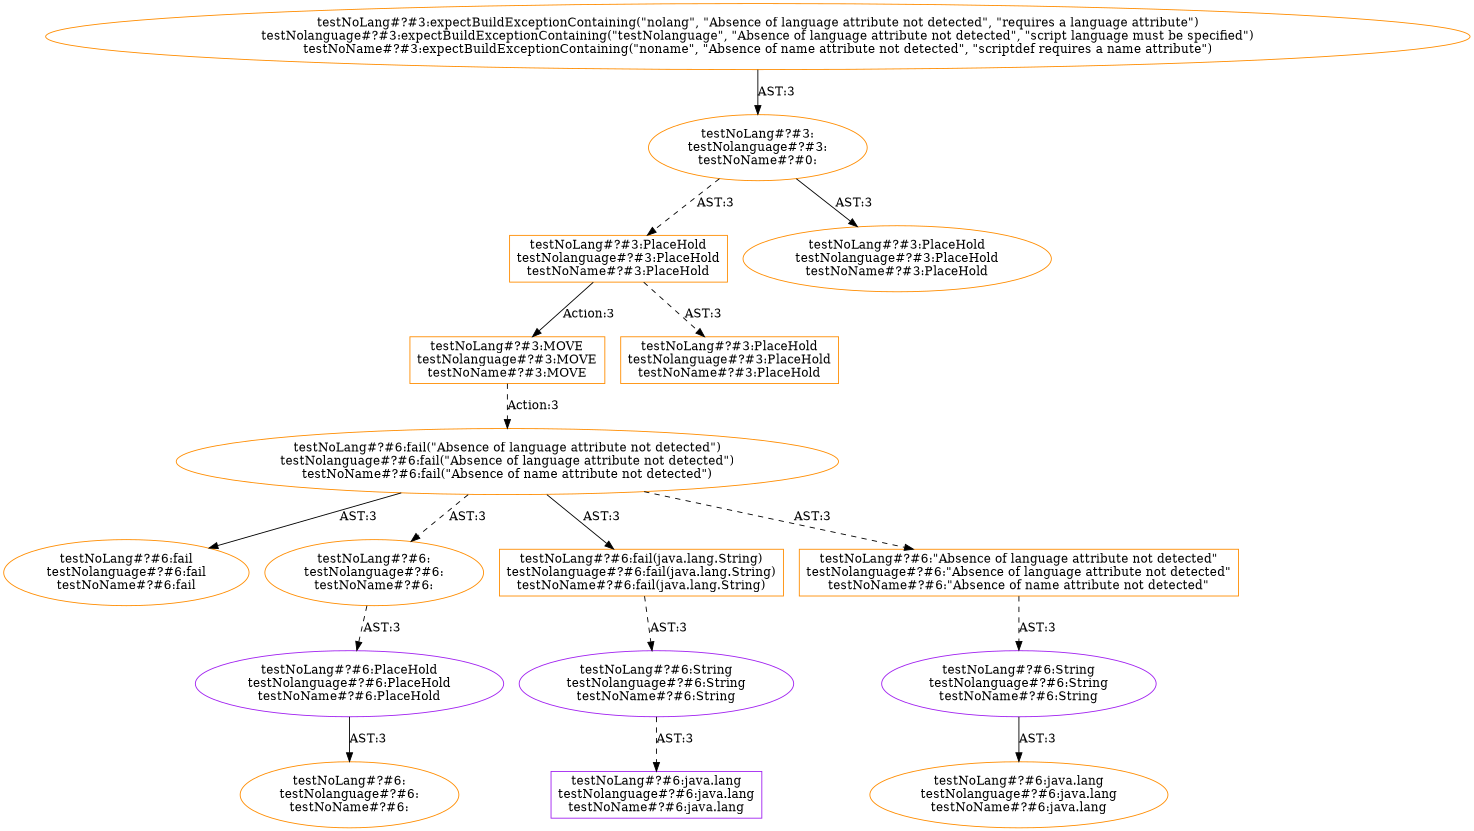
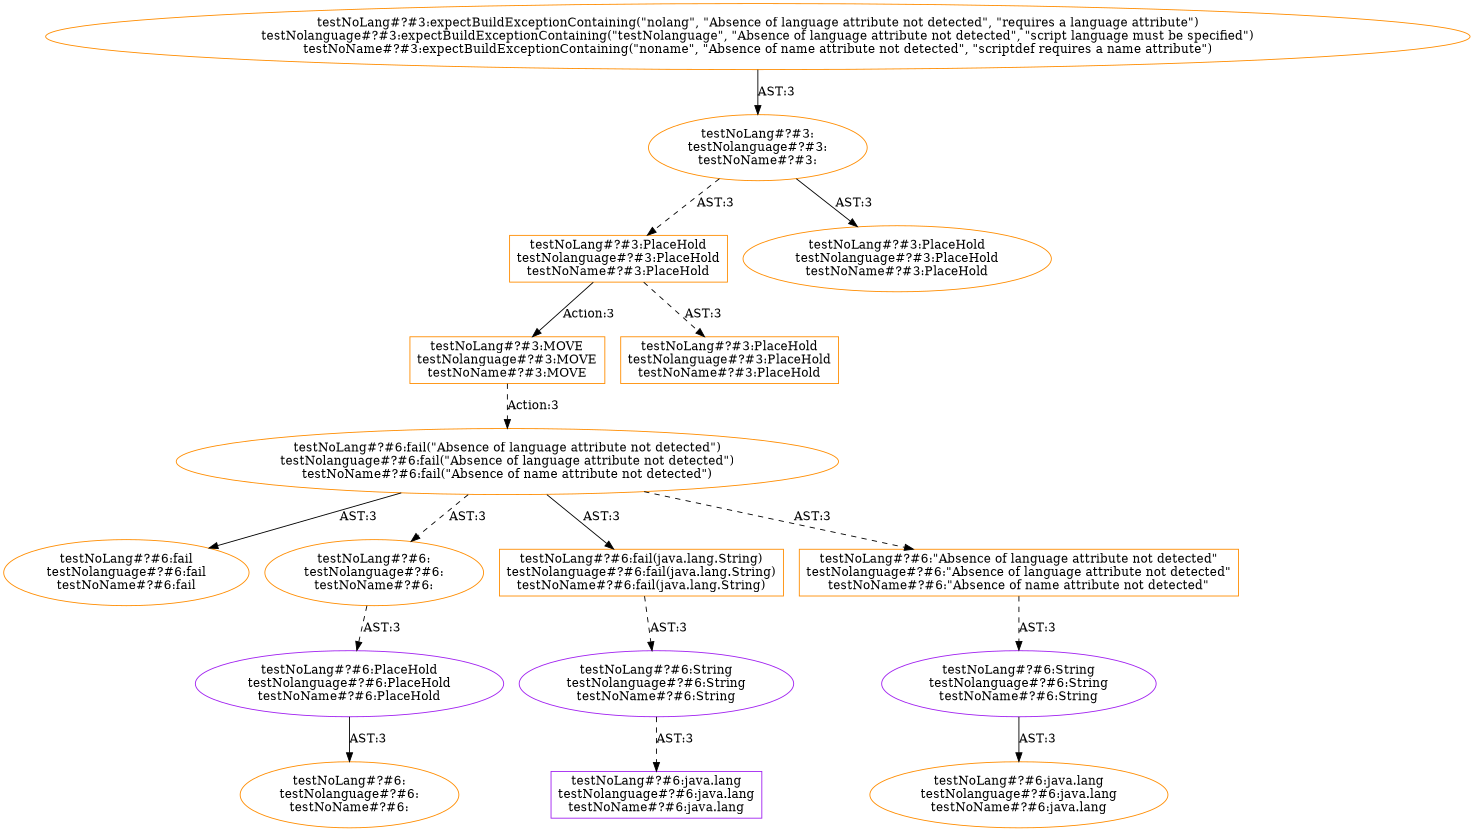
node "testNoLang#?#3: testNolanguage#?#3: testNoName#?#0:": label "testNoLang#?#3: testNolanguage#?#3: testNoName#?#0:" -> "testNoLang#?#3: testNolanguage#?#3: testNoName#?#3:"
